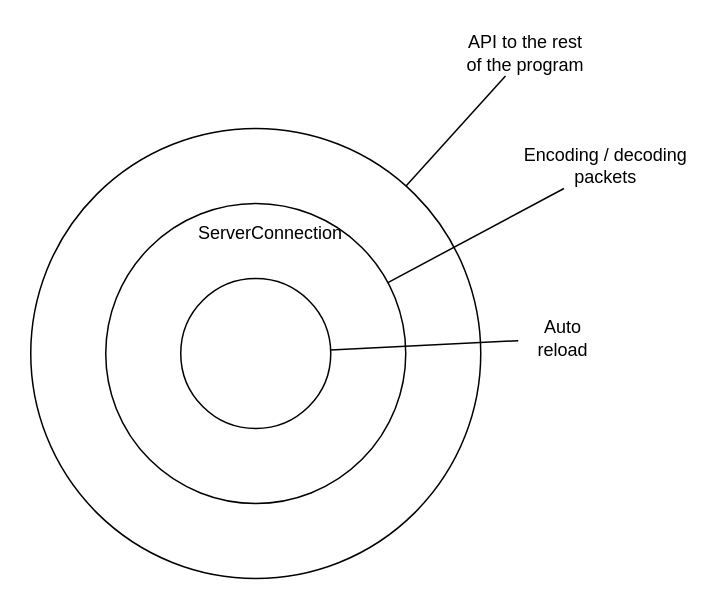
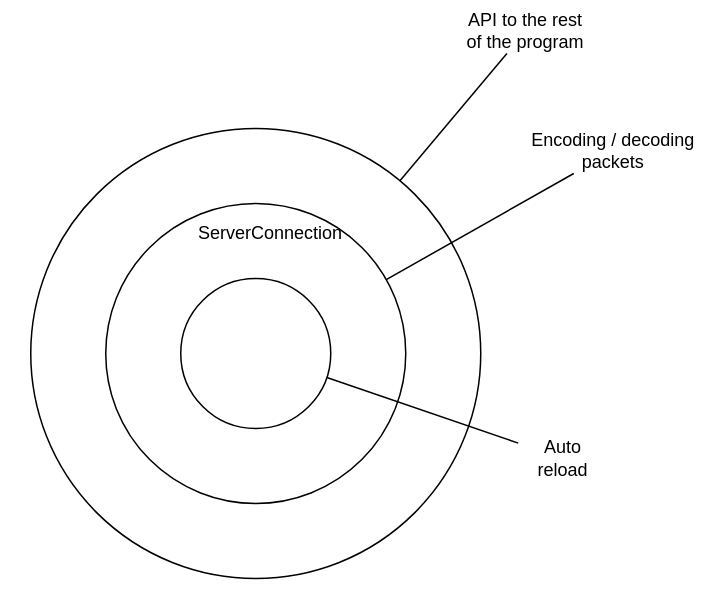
node "API to the rest of the program": moved (526, 53) -> (526, 31)
node "Encoding / decoding packets": moved (606, 166) -> (614, 151)
node "Auto reload": moved (563, 338) -> (563, 458)
